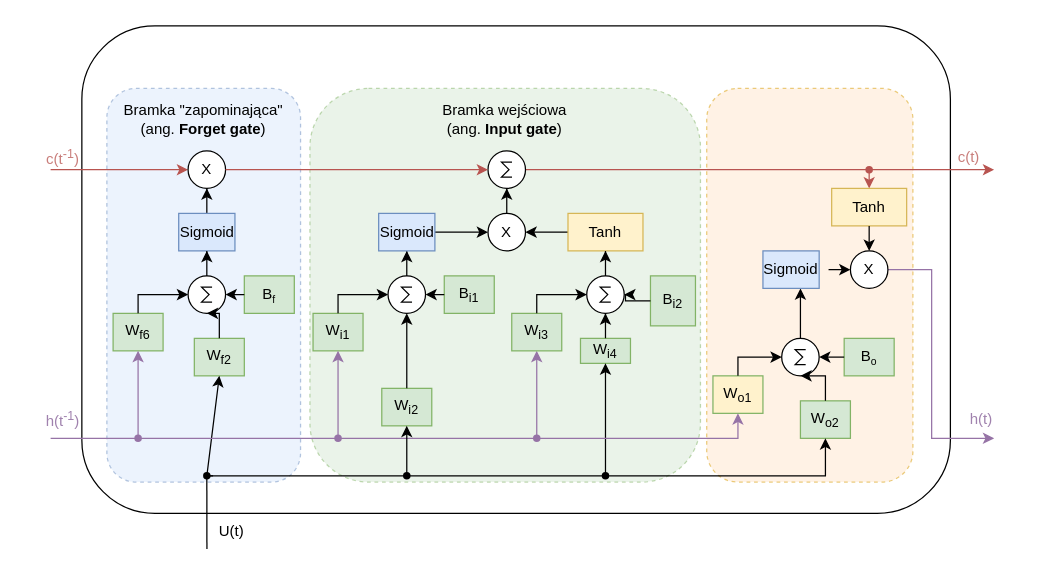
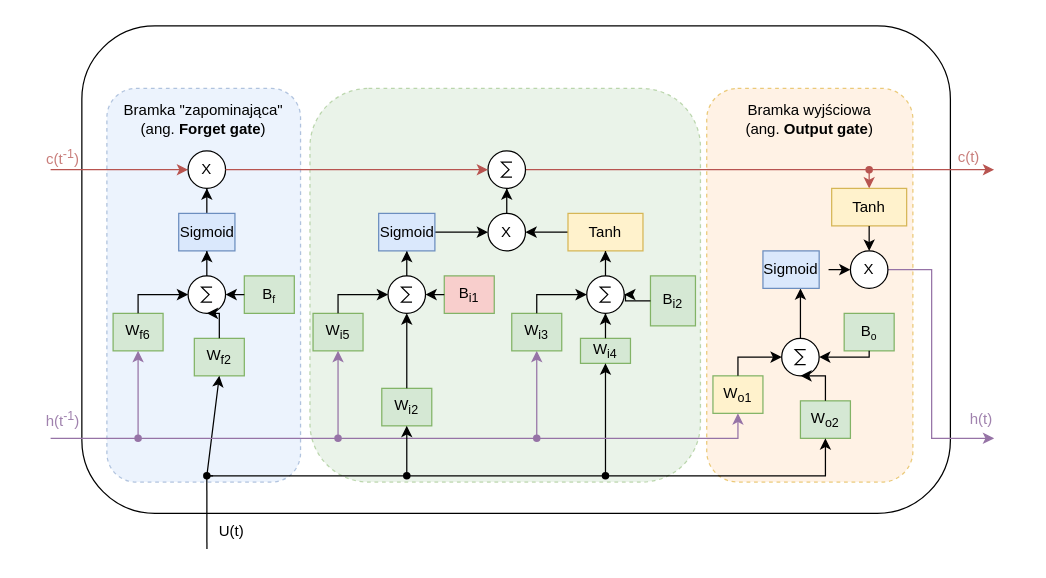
node "Bramka wejściowa (ang. Input gate)": removed
node "Bramka wyjściowa (ang. Output gate)": added
node "Bi1": fillcolor #d5e8d4 -> #f8cecc
node "Wi1": label "Wi1" -> "Wi5"
node "Bo": moved (869, 357) -> (869, 332)
